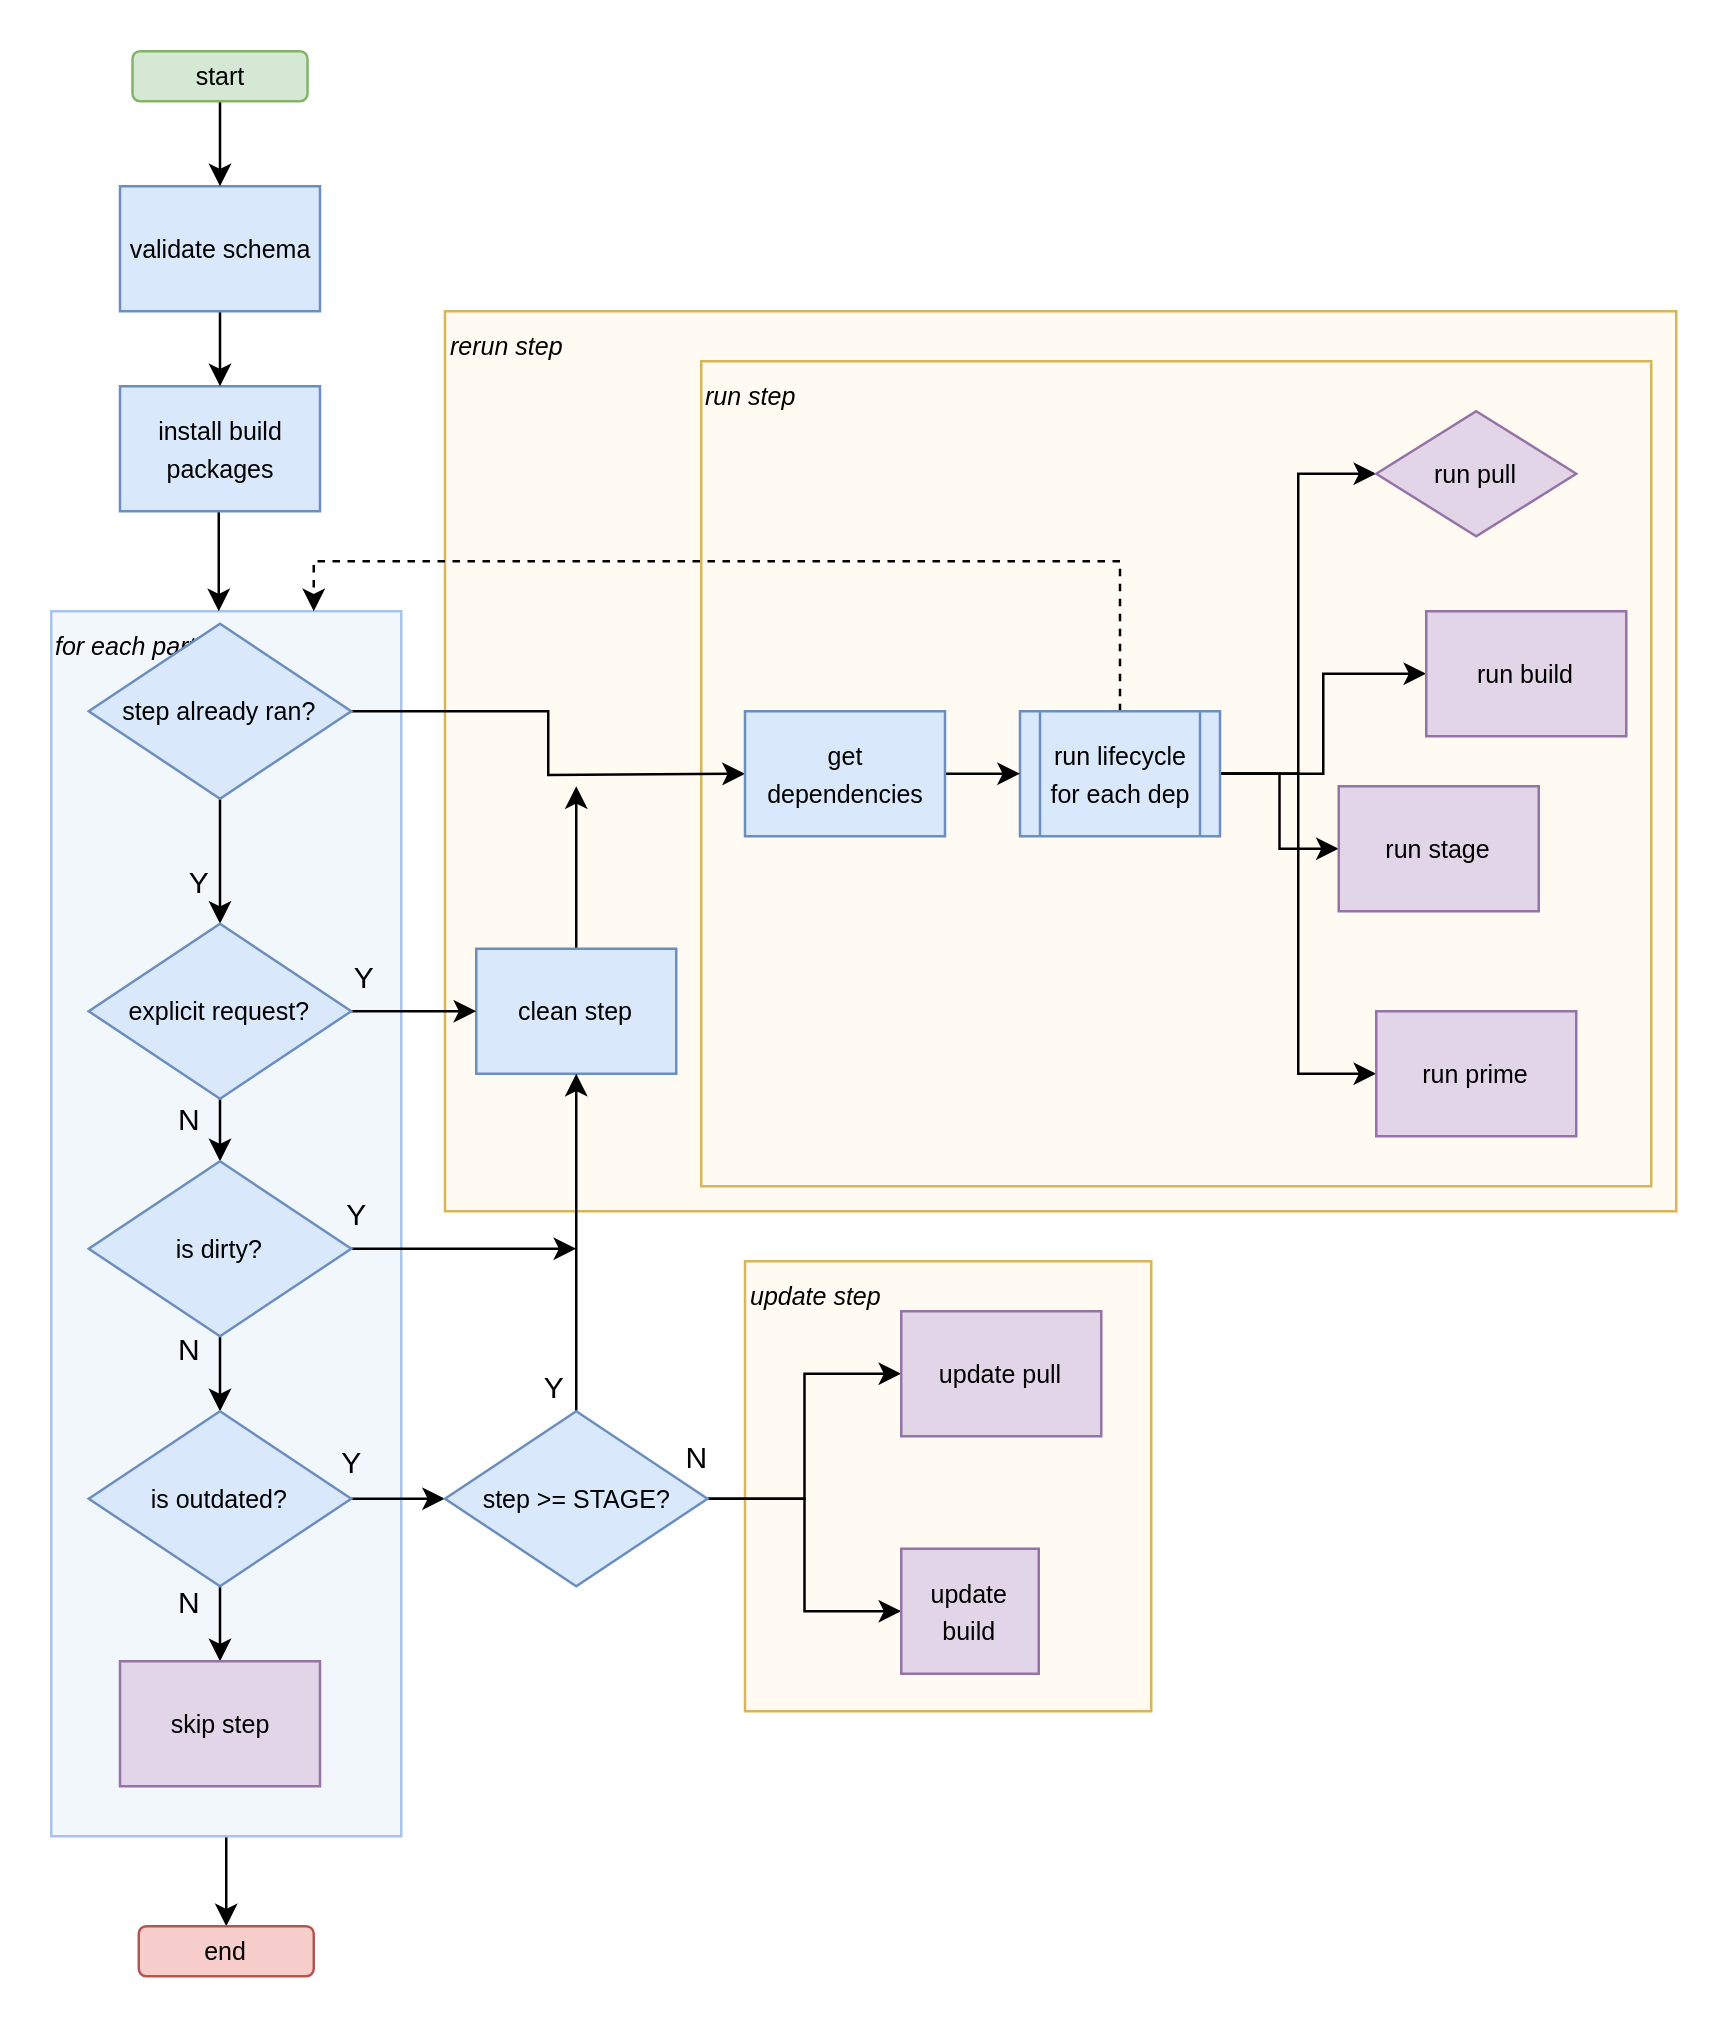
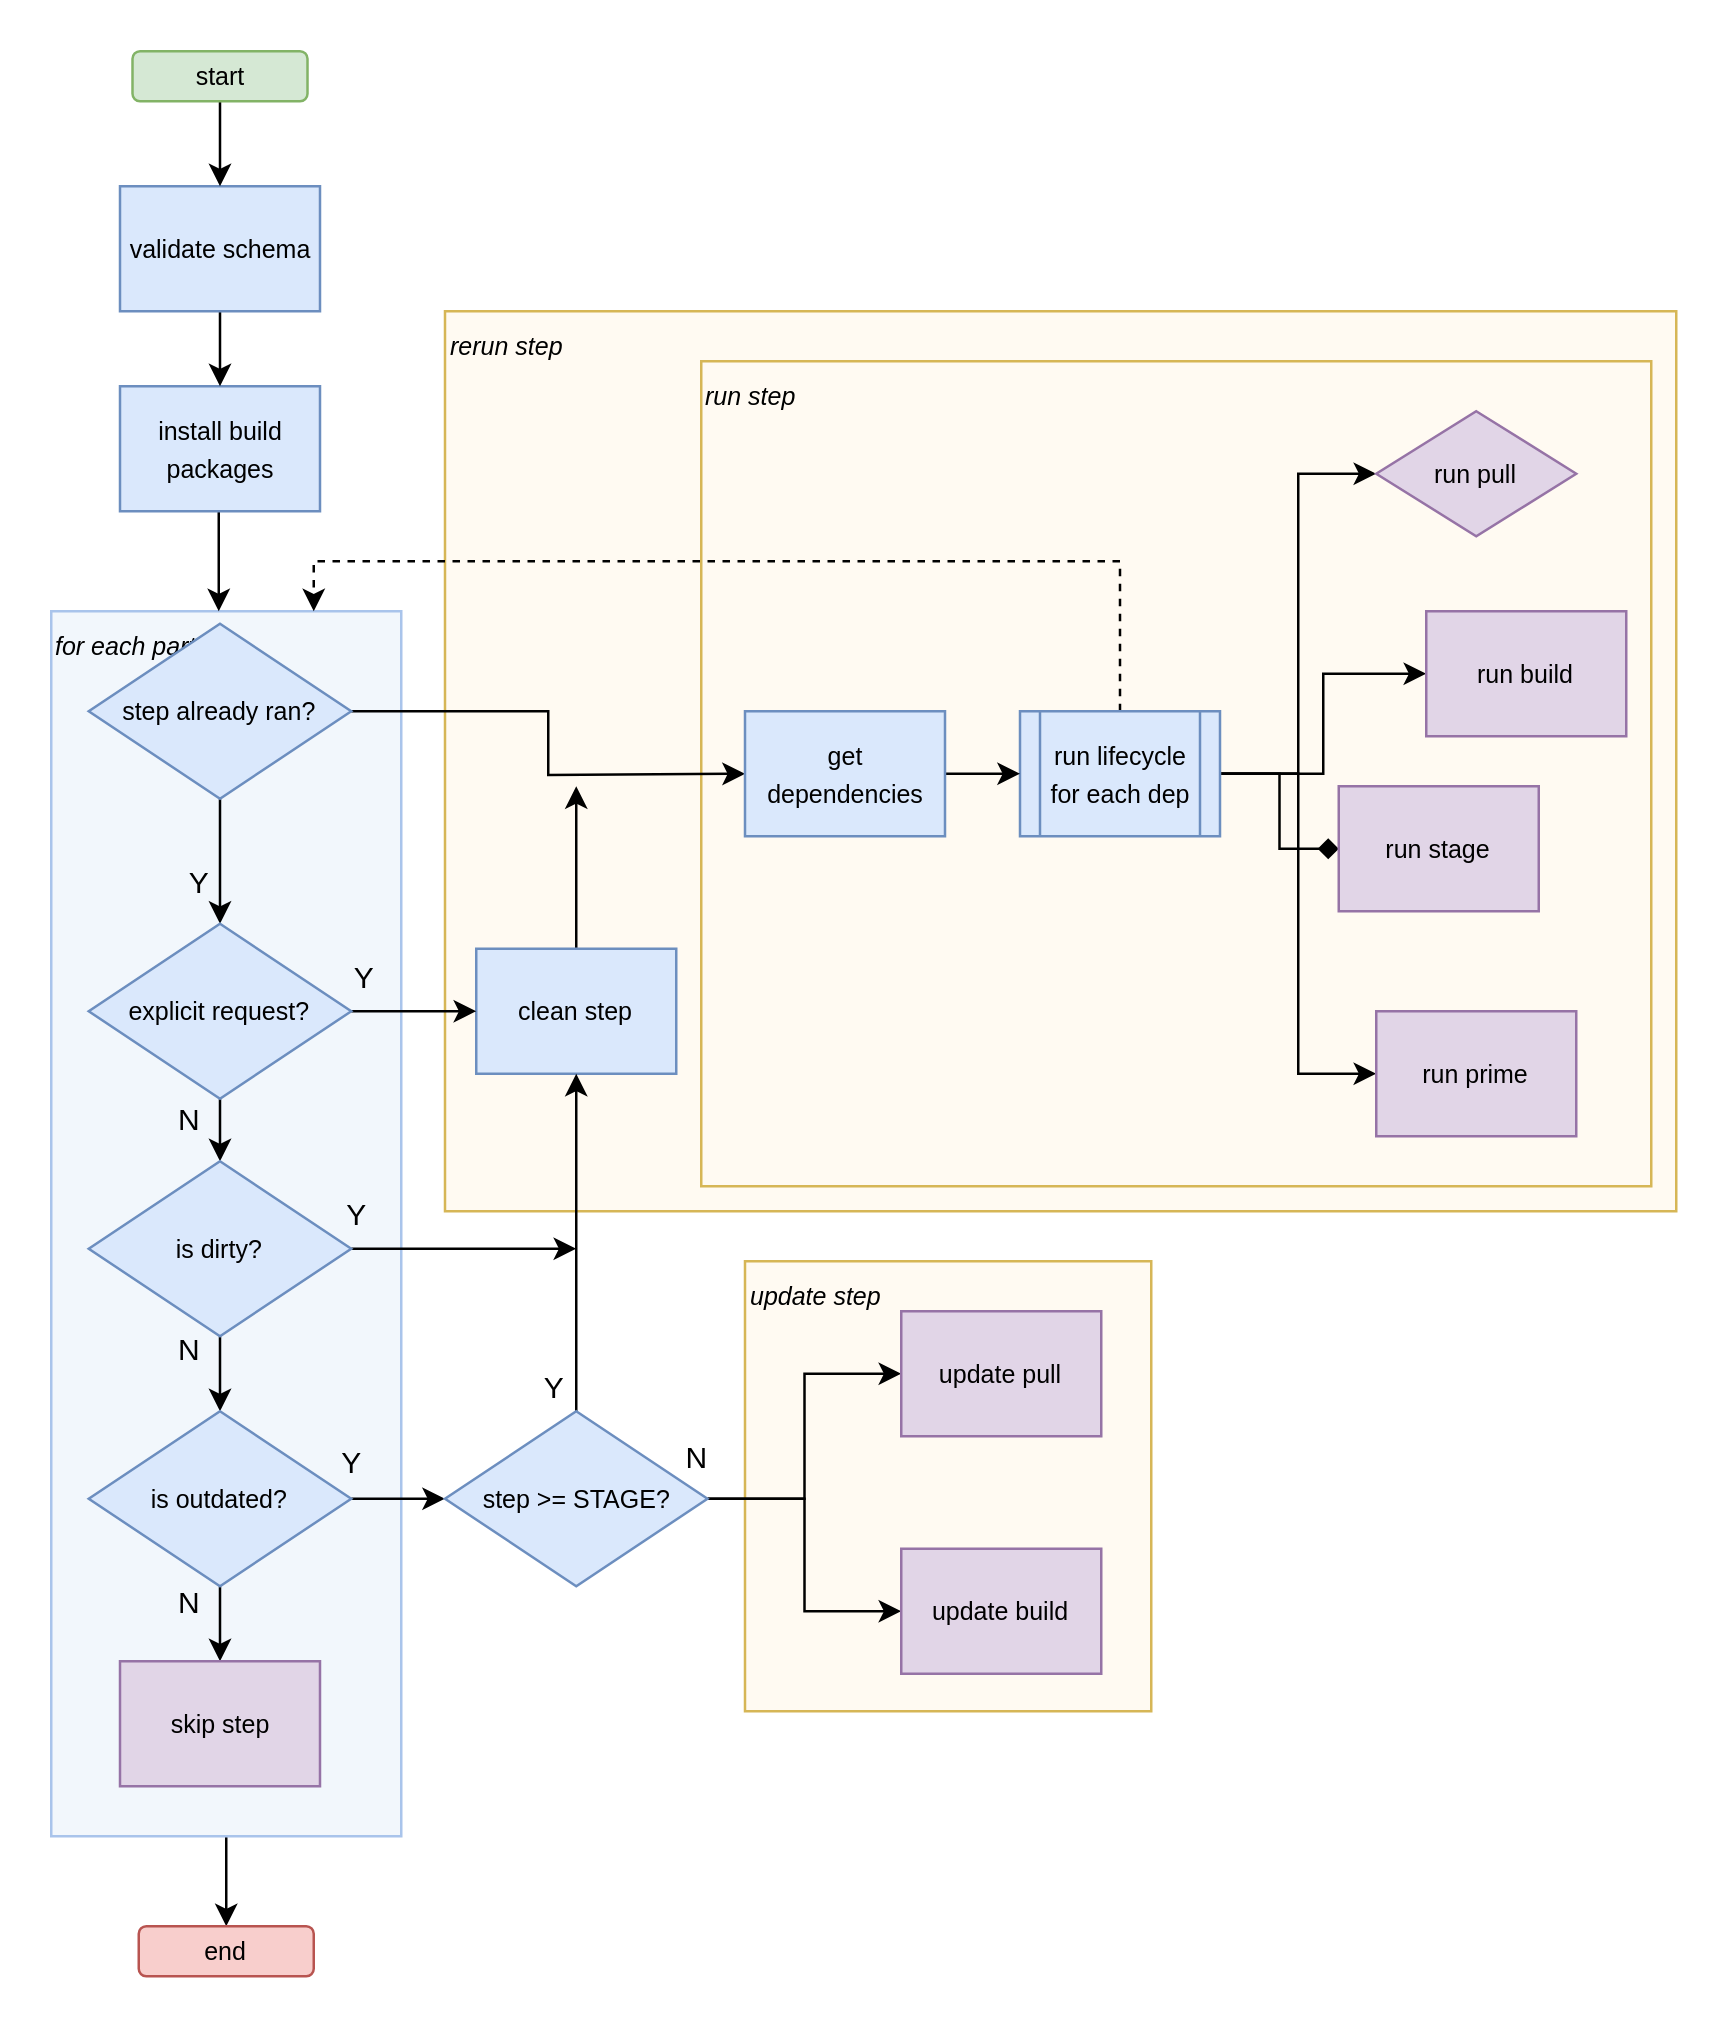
edge "run lifecycle for each dep" -> "run stage": arrowhead classic -> diamond
node "update build": size 138x125 -> 200x125
